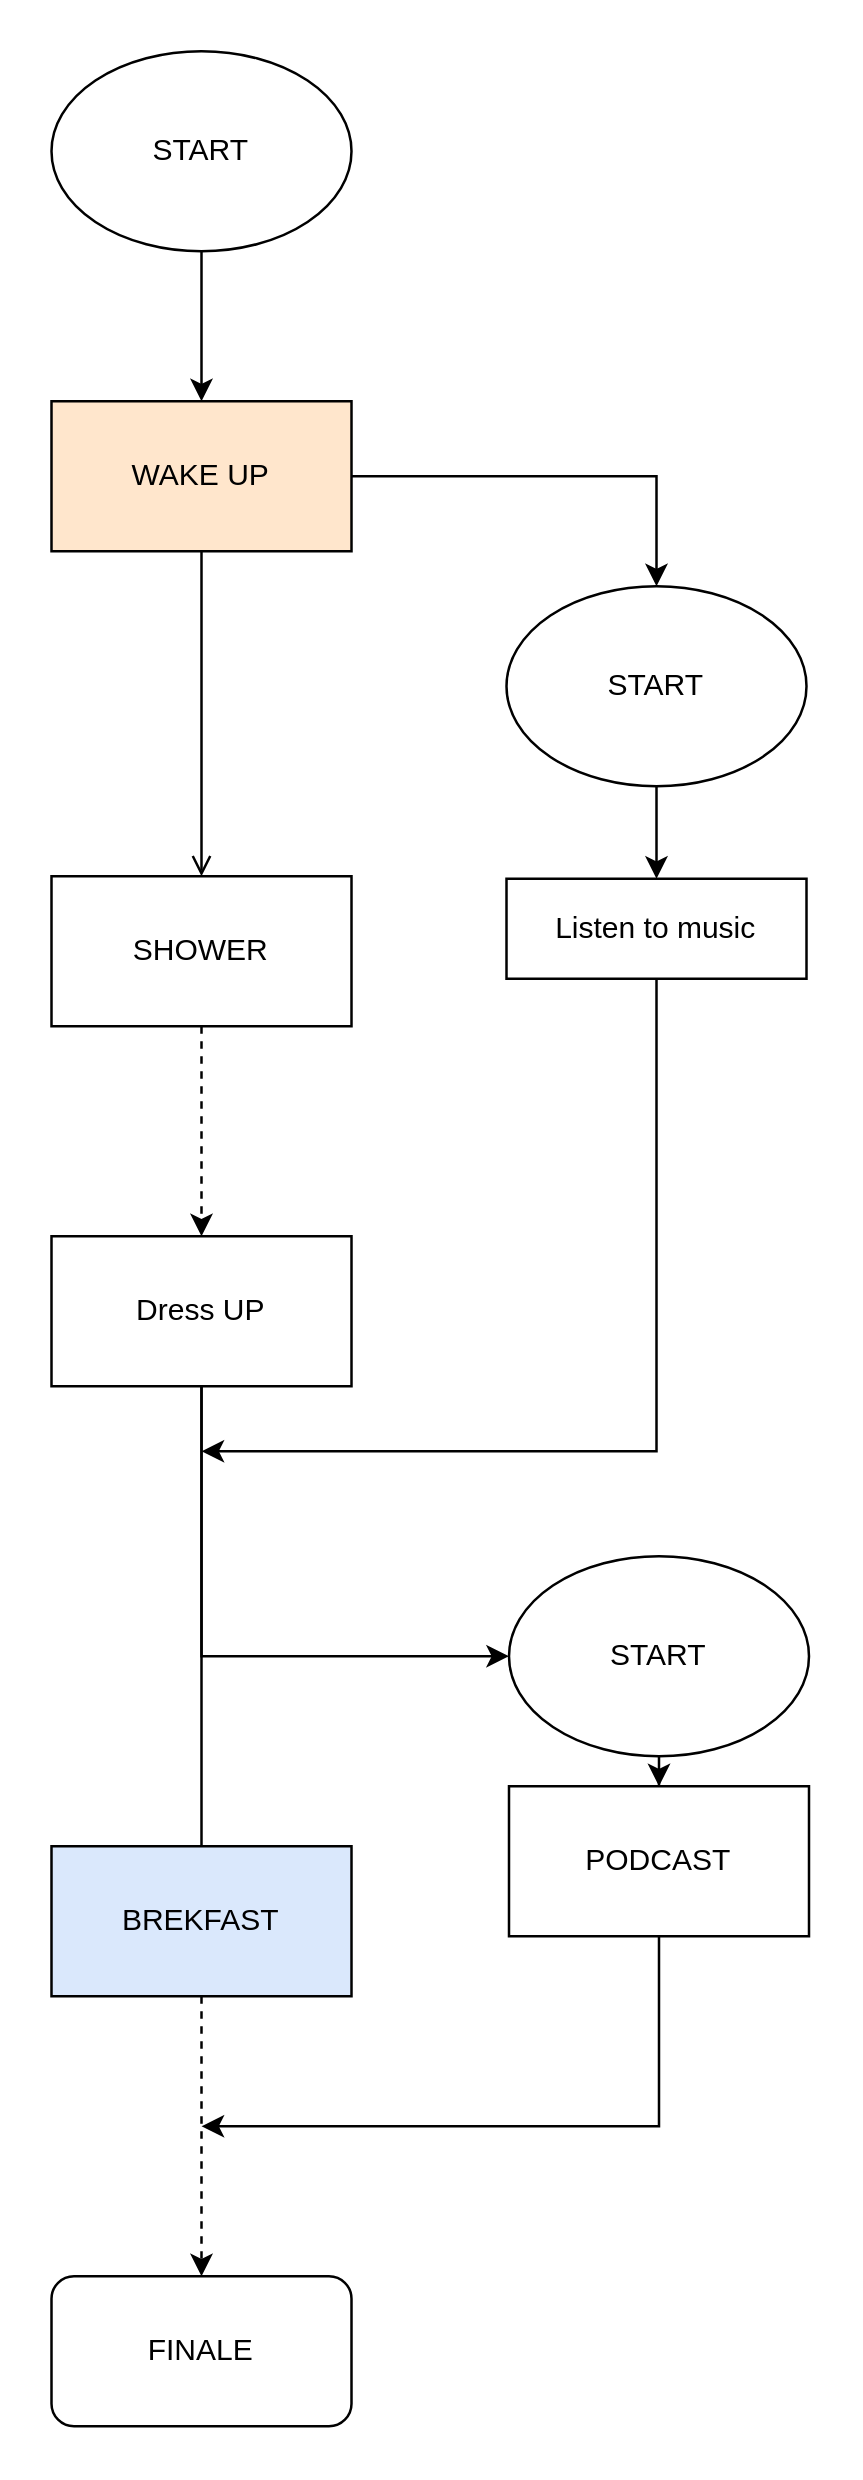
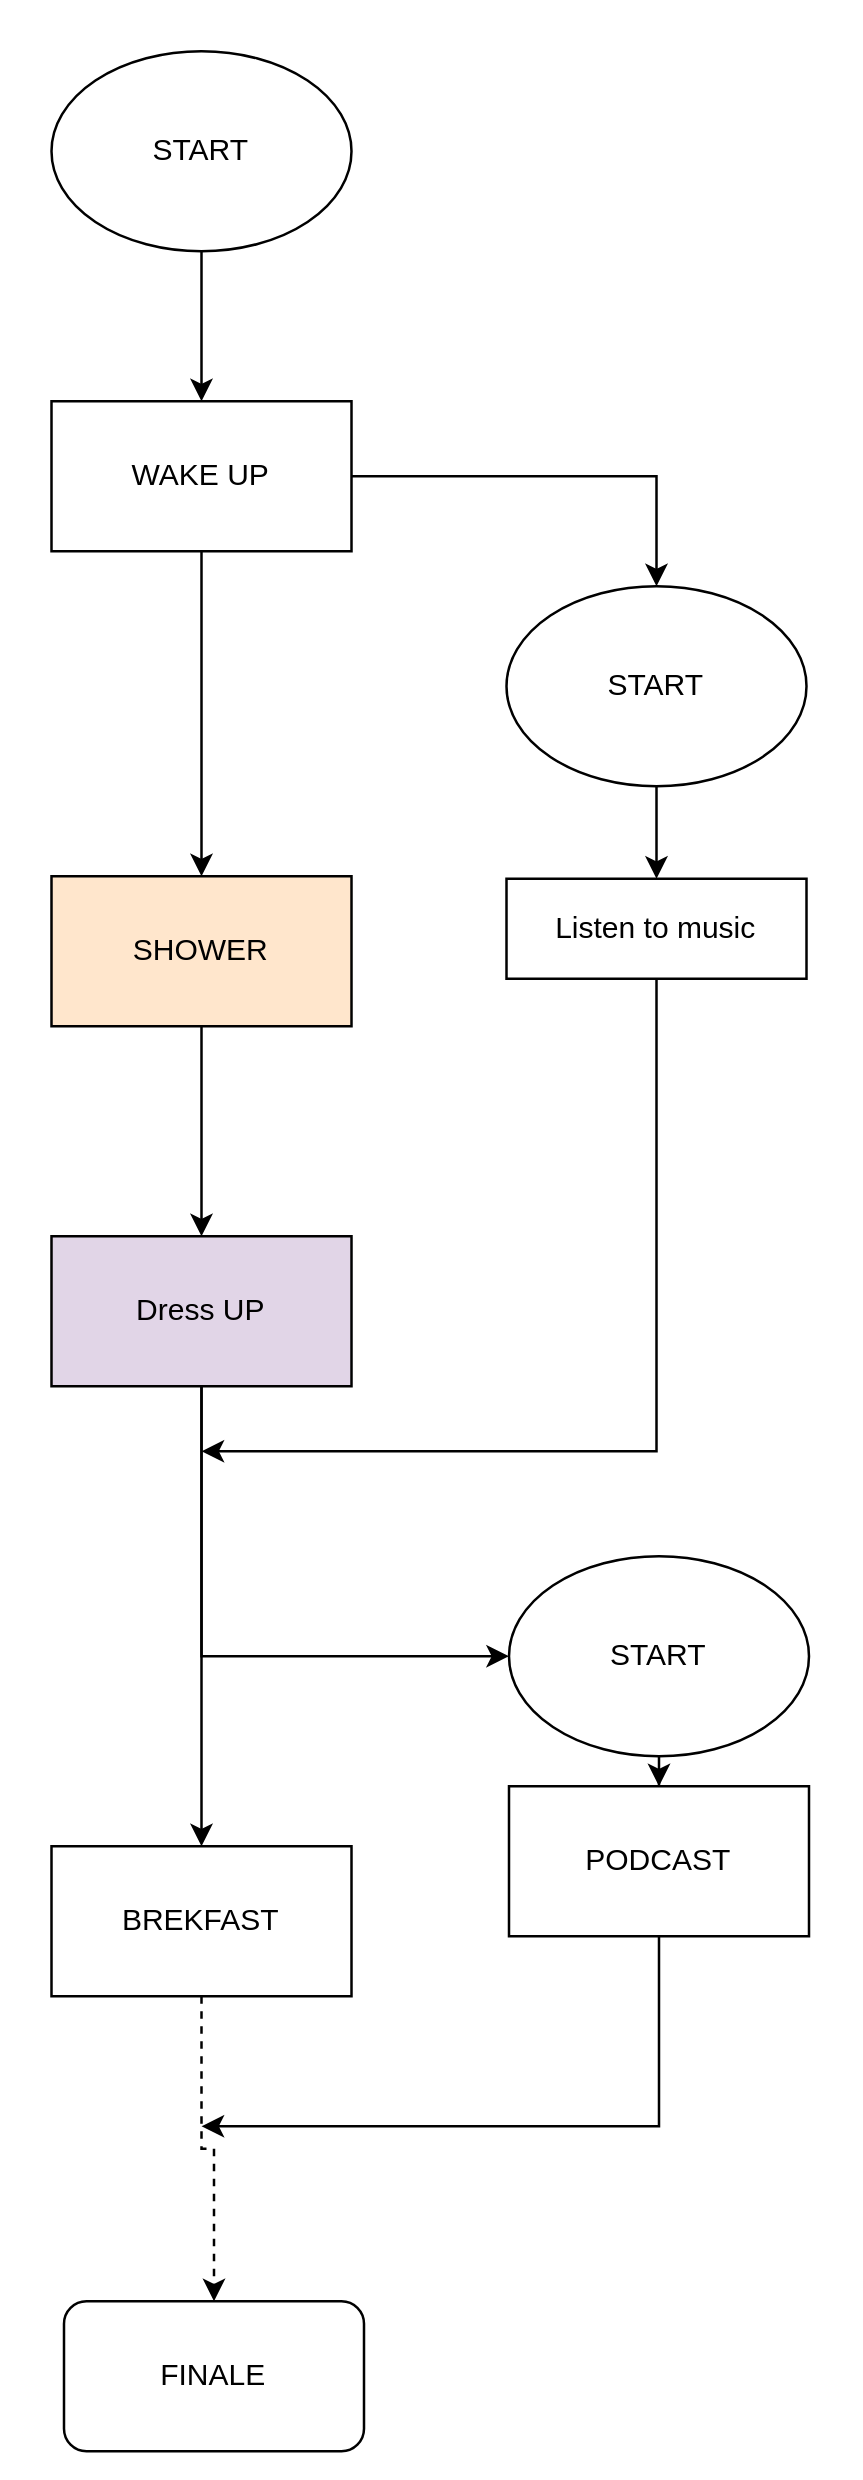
node "WAKE UP": fillcolor #ffe6cc -> #ffffff
edge "WAKE UP" -> "SHOWER": arrowhead open -> classic
node "SHOWER": fillcolor #ffffff -> #ffe6cc
edge "SHOWER" -> "Dress UP": style dashed -> solid
node "Dress UP": fillcolor #ffffff -> #e1d5e7
edge "Dress UP" -- "BREKFAST": arrowhead none -> classic
node "BREKFAST": fillcolor #dae8fc -> #ffffff
node "FINALE": moved (201, 2351) -> (214, 2376)
